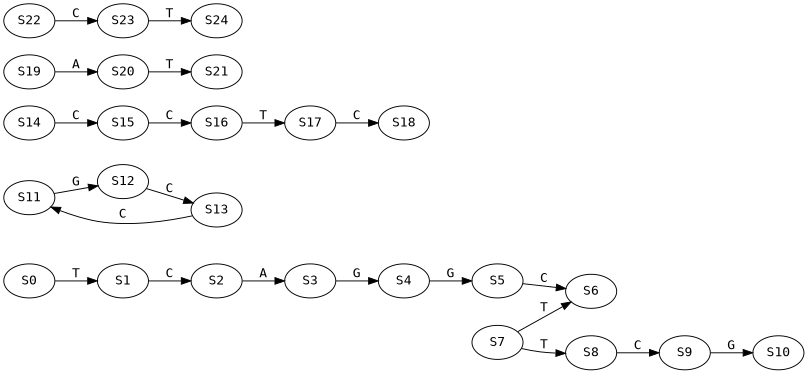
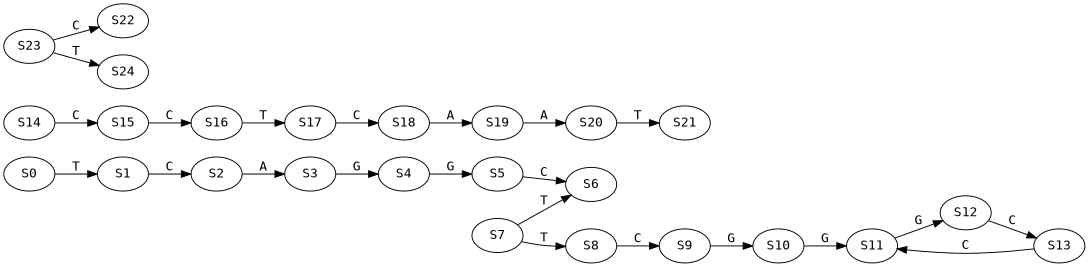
edge "S22" -> "S23": reversed
edge "S18" -> "S19": added, label "A"
edge "S10" -> "S11": added, label "G"
